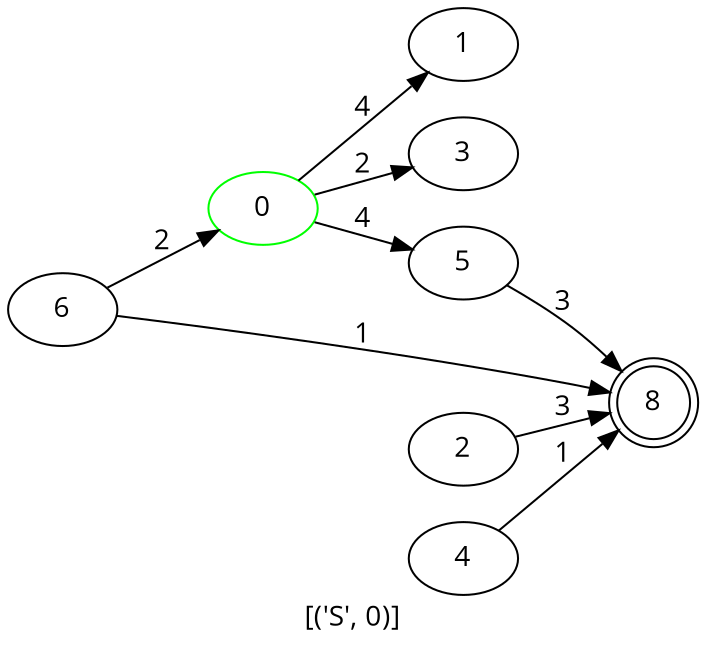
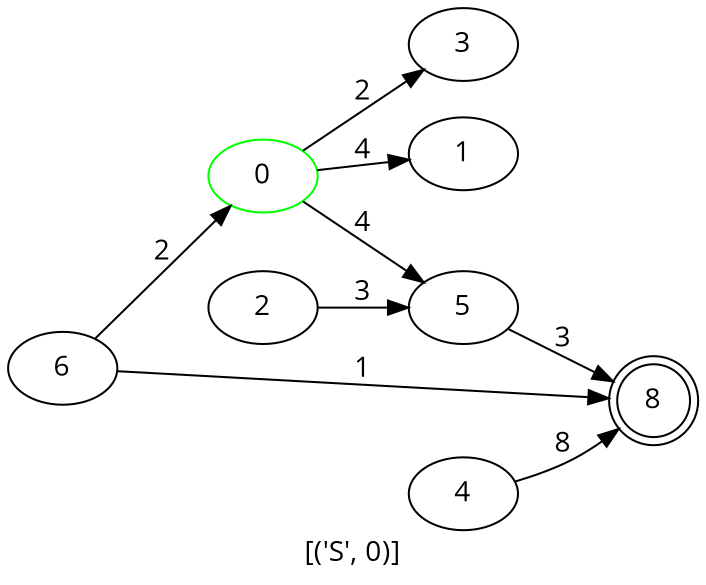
edge "2" -> "8": now "2" -> "5"
edge "4" -> "8": label "1" -> "8"
